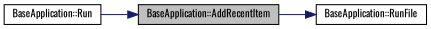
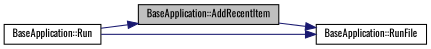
edge "BaseApplication::Run" -> "BaseApplication::RunFile": added
